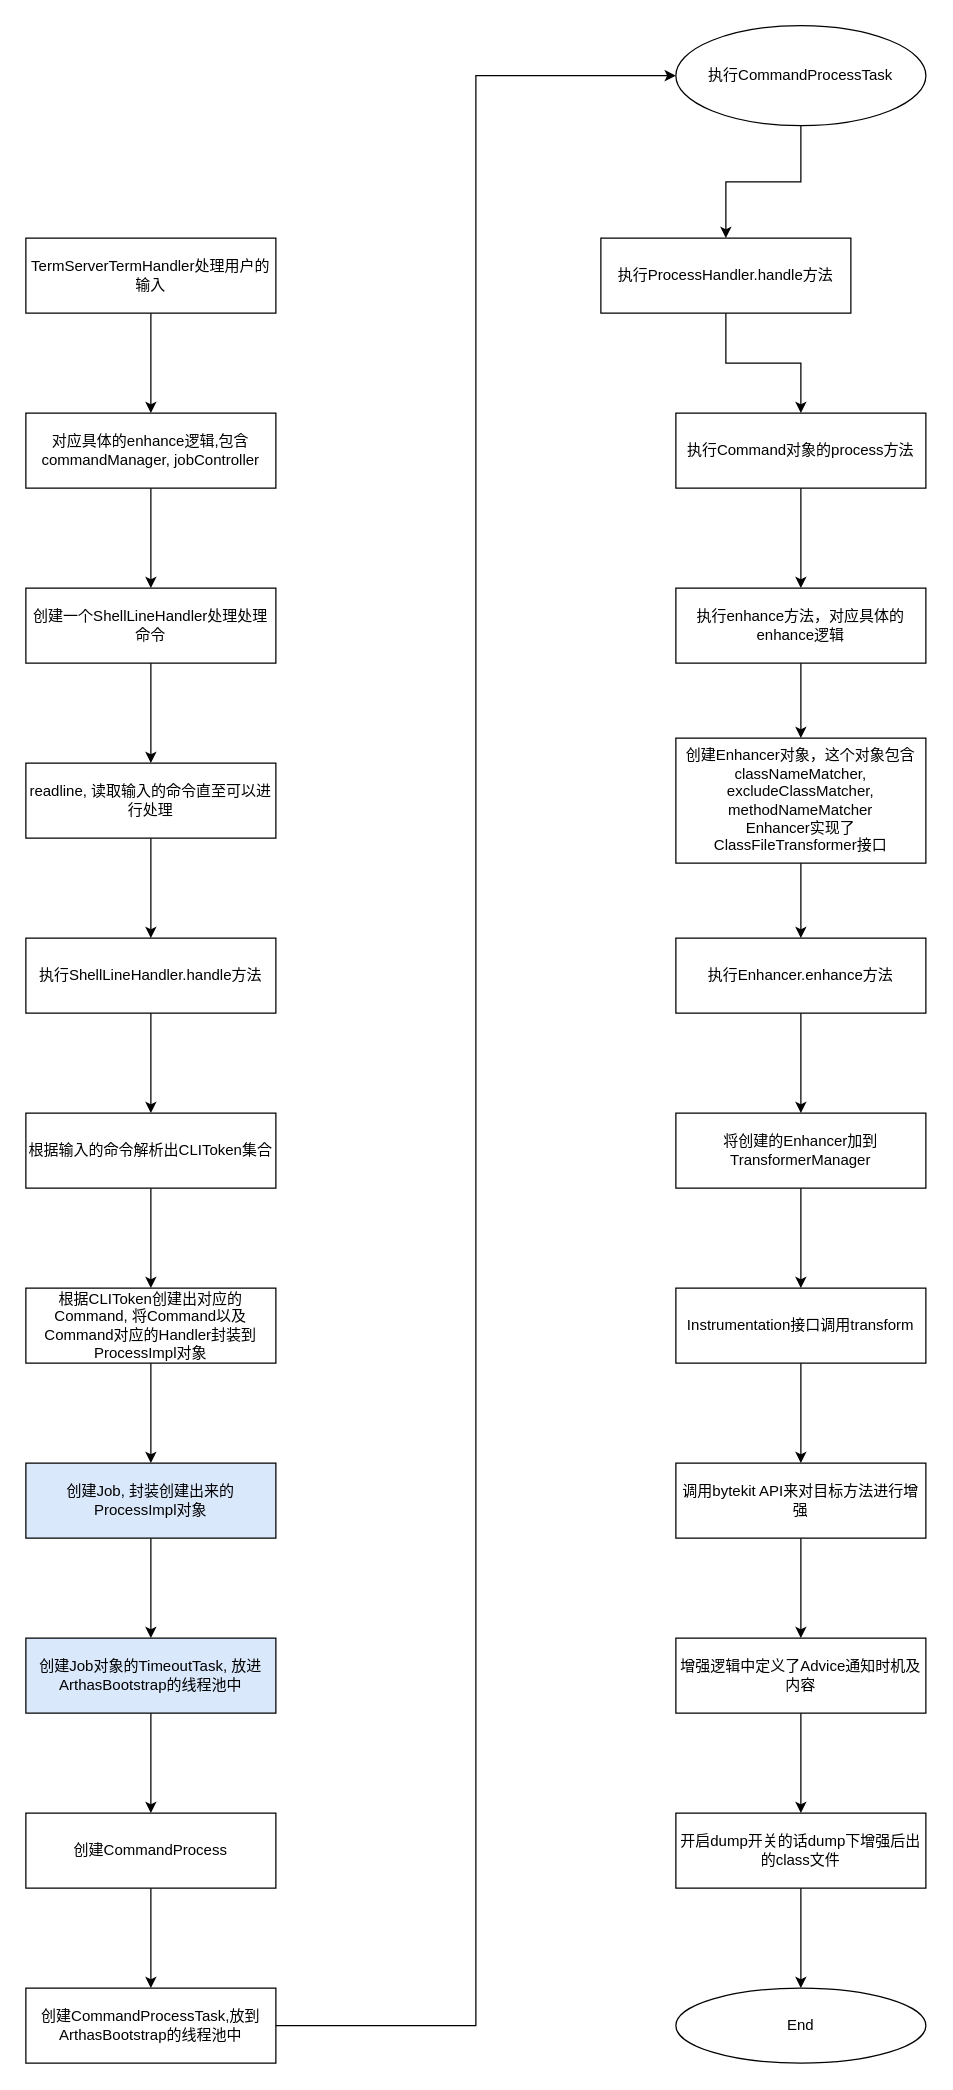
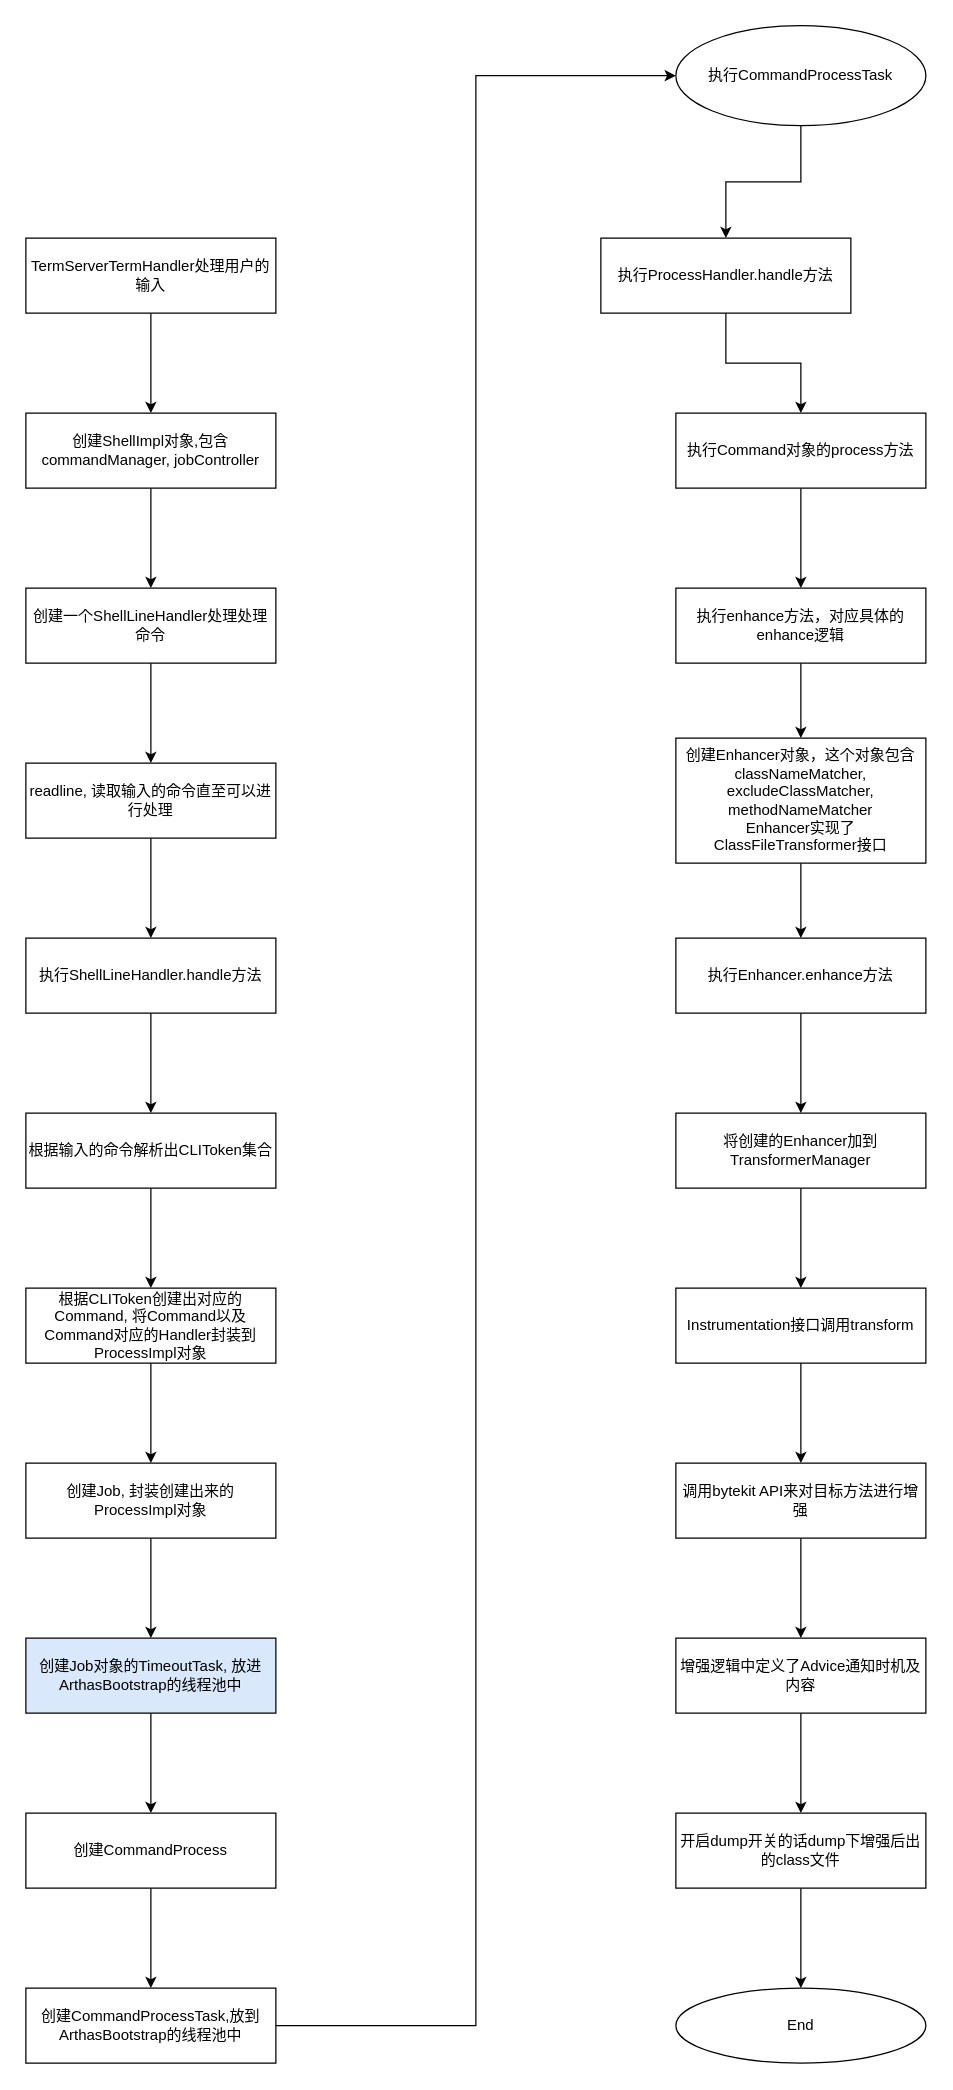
node "对应具体的enhance逻辑,包含commandManager, jobController": label "对应具体的enhance逻辑,包含commandManager, jobController" -> "创建ShellImpl对象,包含commandManager, jobController"
node "创建Job, 封装创建出来的ProcessImpl对象": fillcolor #dae8fc -> #ffffff
